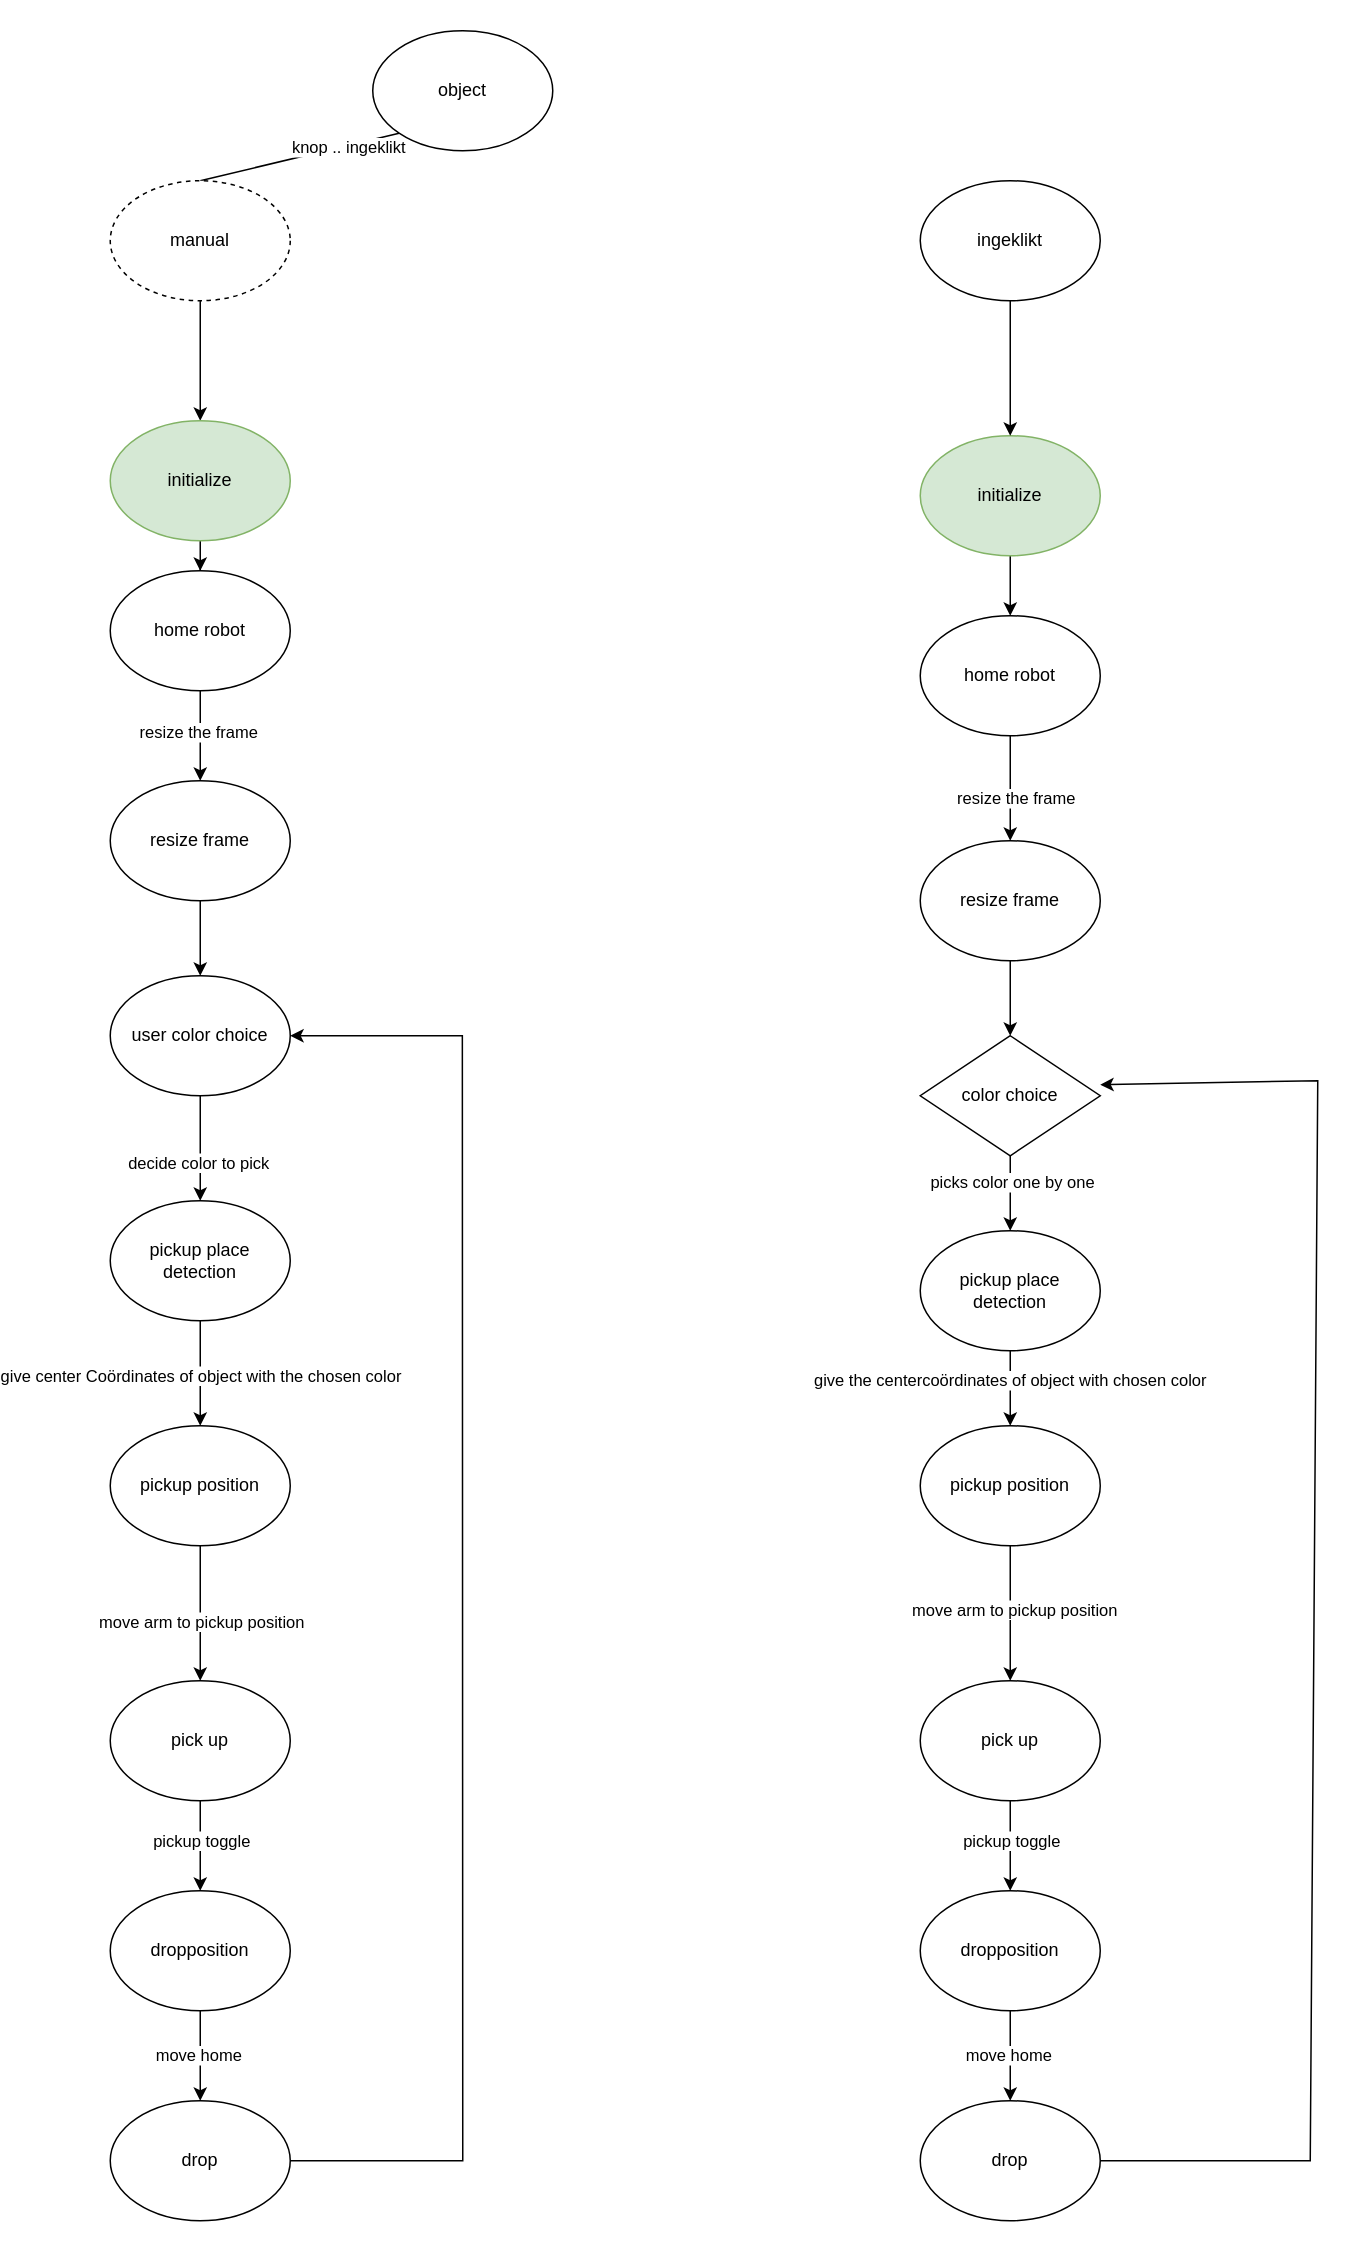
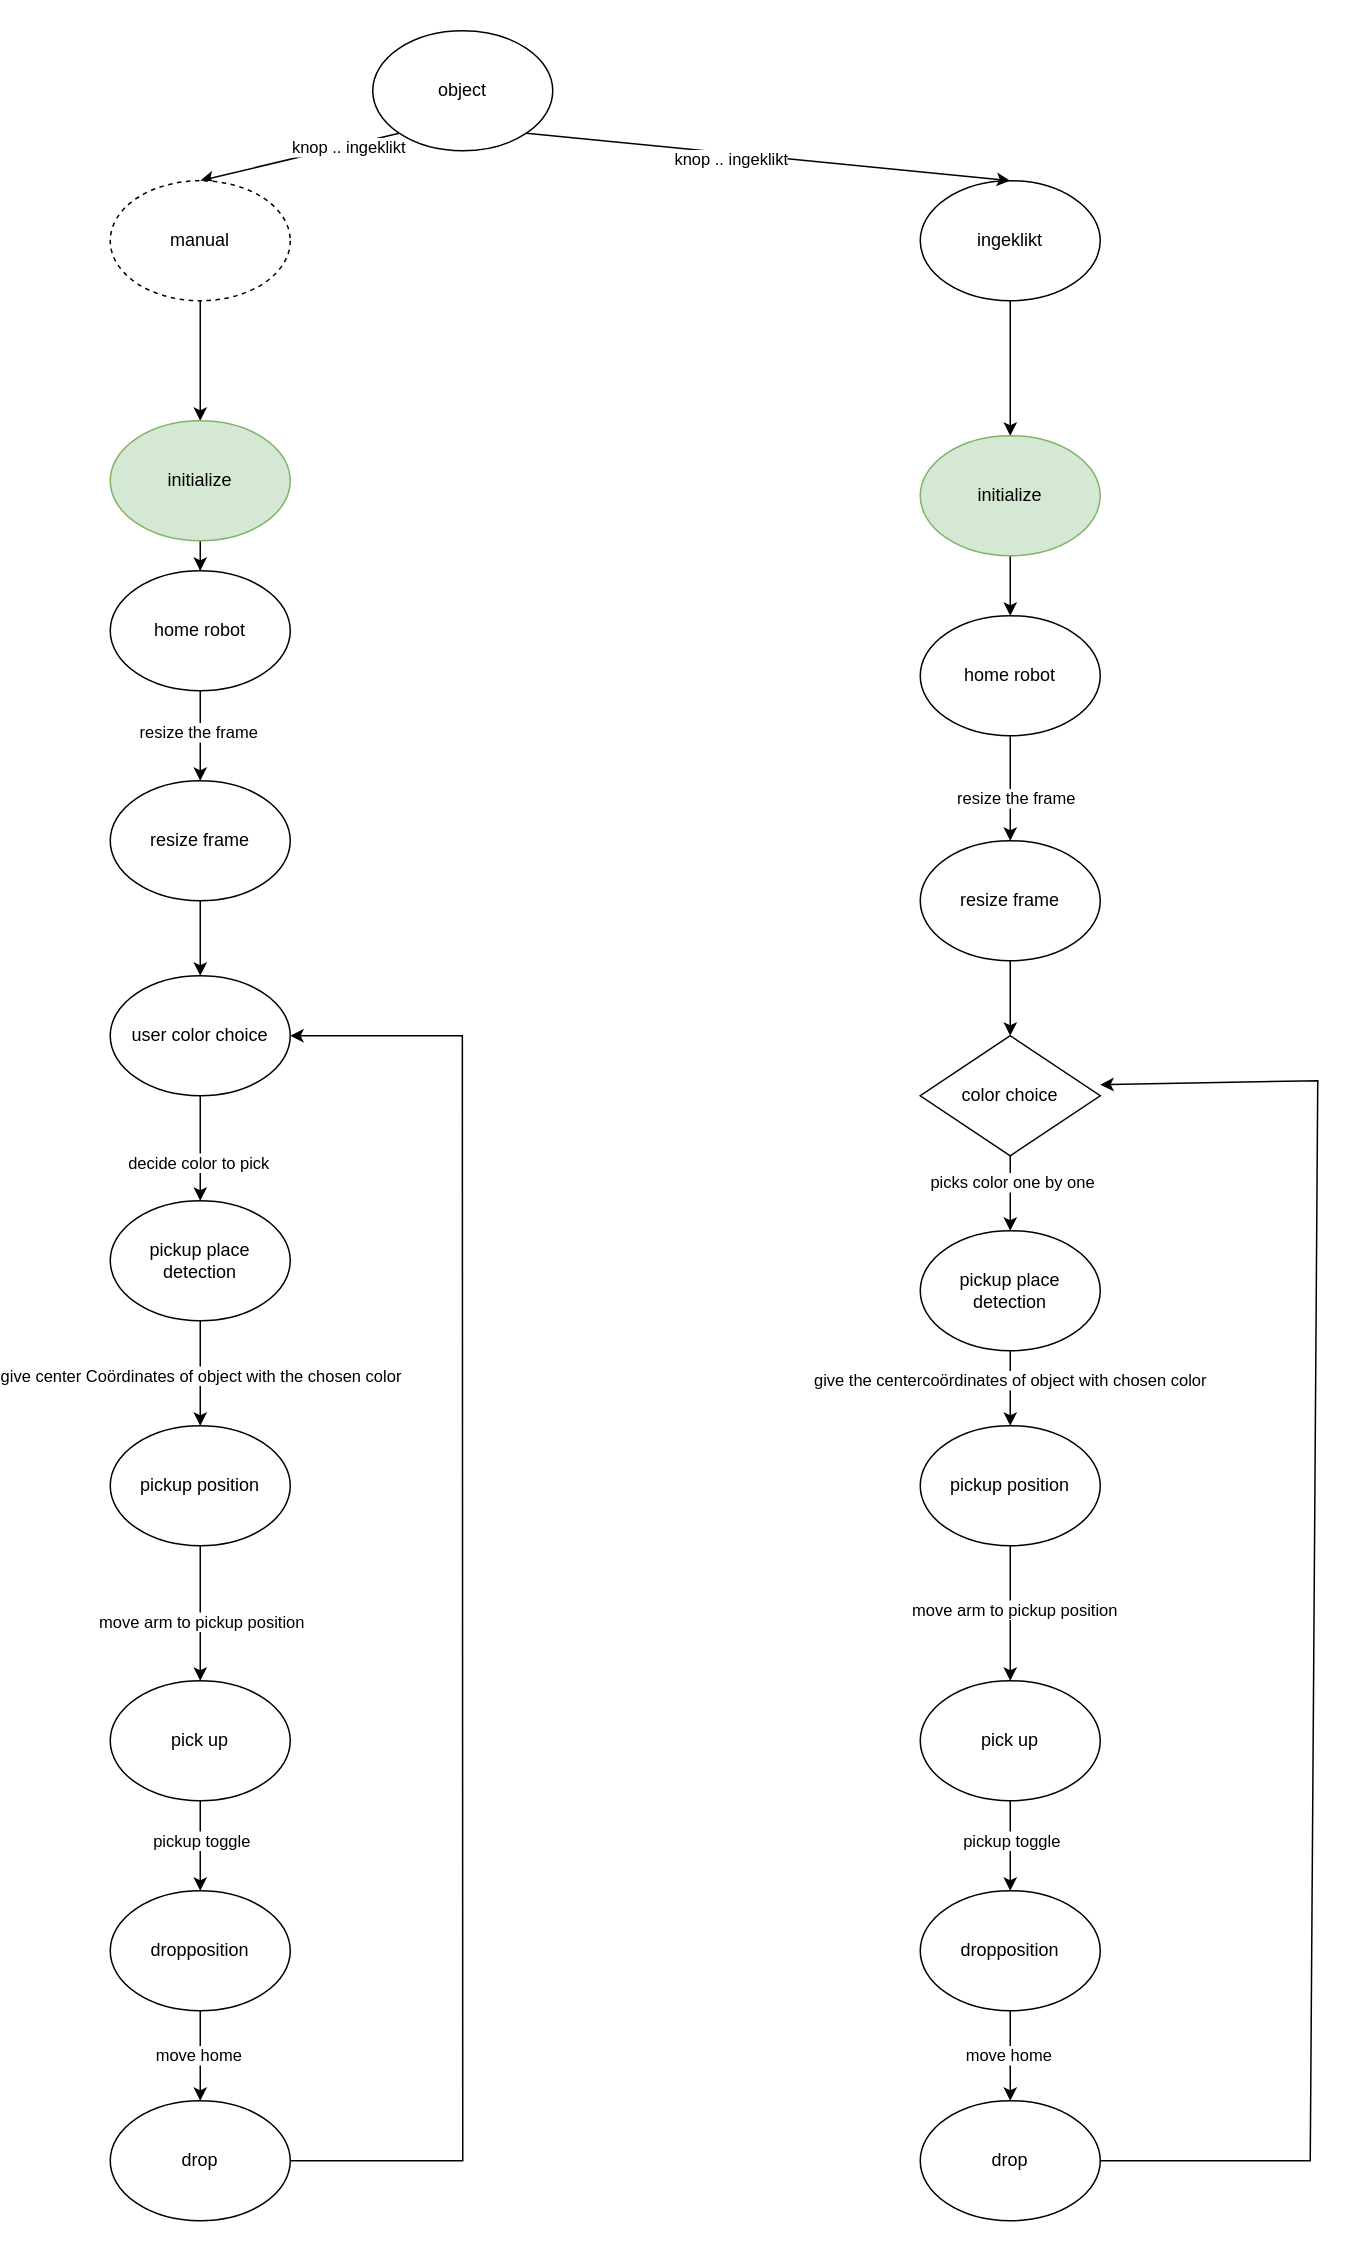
edge "object" -> "ingeklikt": added, label "knop .. ingeklikt"
edge "object" -- "manual": arrowhead none -> classic
